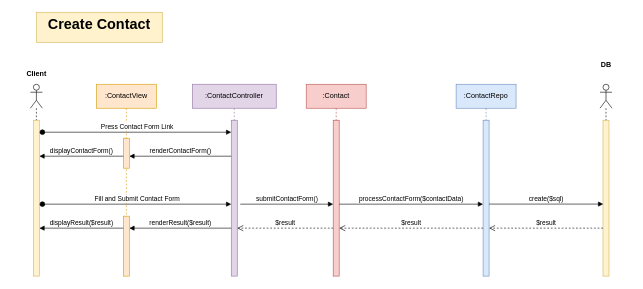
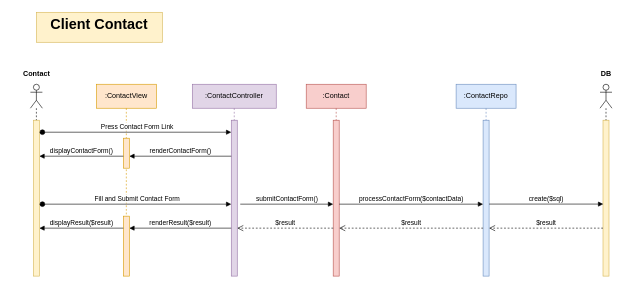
node "Create Contact": label "Create Contact" -> "Client Contact"
node "DB": moved (606, 65) -> (606, 74)
node "Client": label "Client" -> "Contact"
